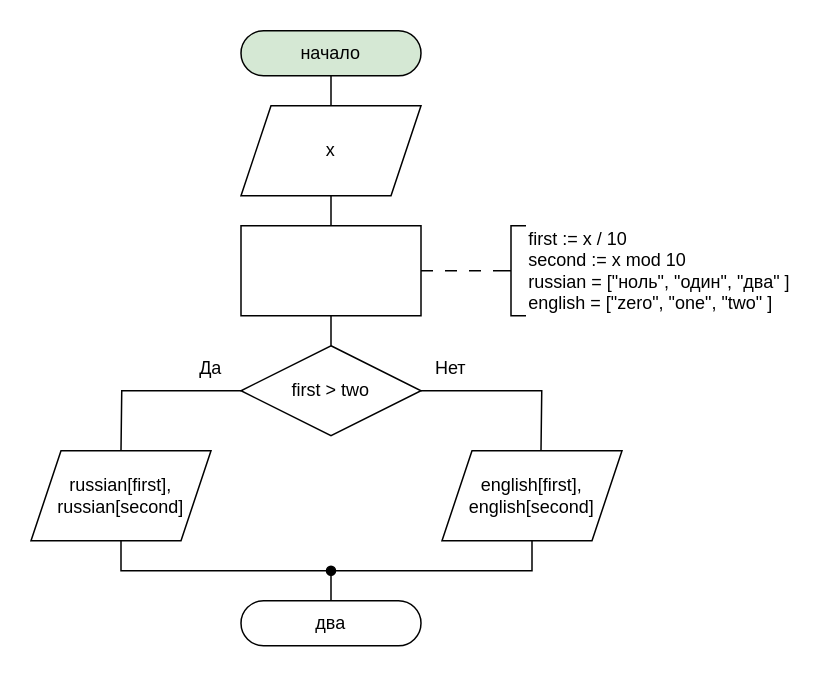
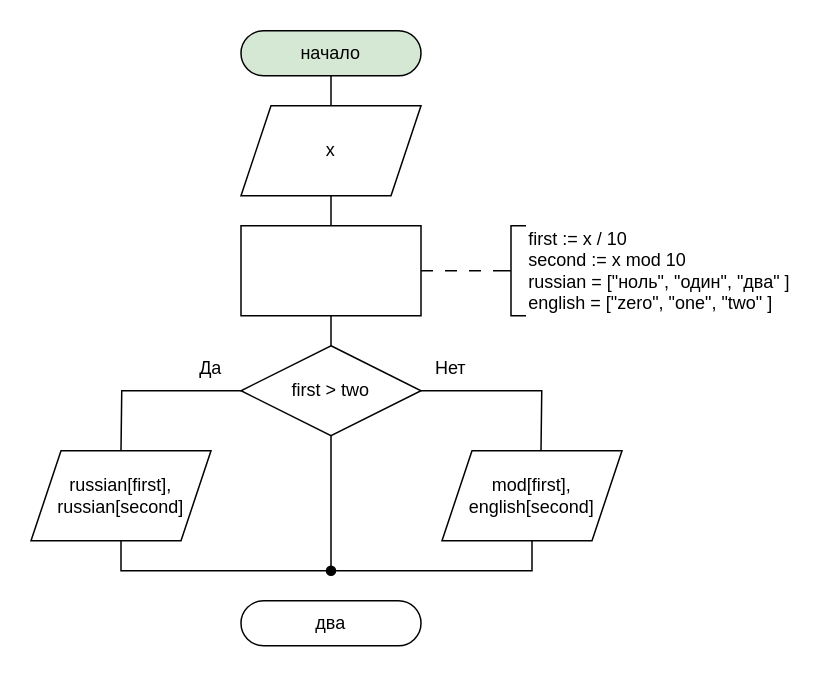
node "english[first], english[second]": label "english[first], english[second]" -> "mod[first], english[second]"
edge "russian[first], russian[second]" -- "два": now "russian[first], russian[second]" -- "first > two"
